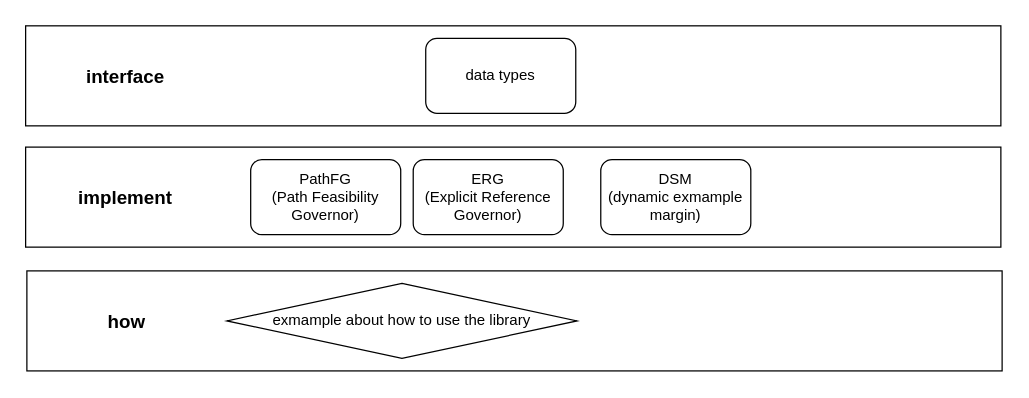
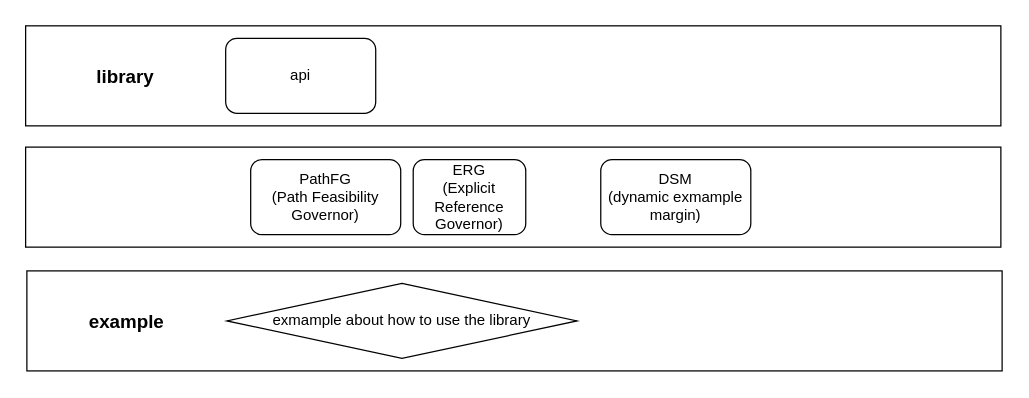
node "interface": label "interface" -> "library"
node "api": added
node "data types": removed
node "implement": removed
node "ERG (Explicit Reference Governor)": size 150x75 -> 113x75
node "how": label "how" -> "example"
